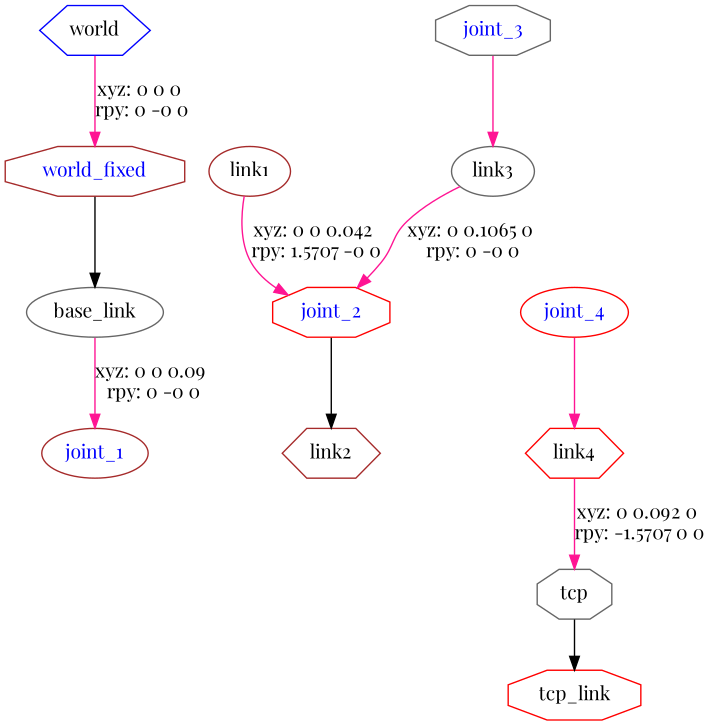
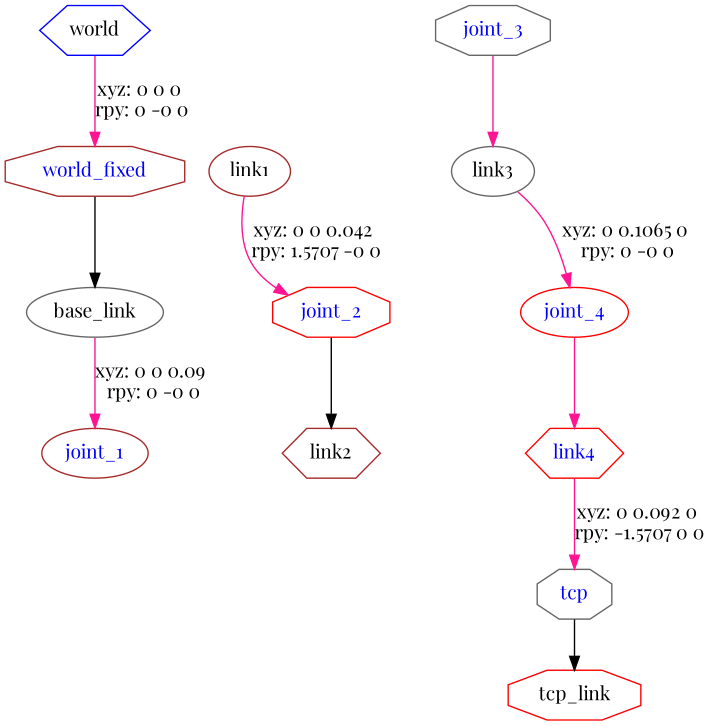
edge "link3" -> "joint_2": now "link3" -> "joint_4"
node "link4": fontcolor black -> blue
node "tcp": fontcolor black -> blue
